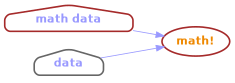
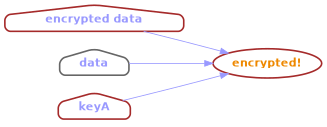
node "math data": label "math data" -> "encrypted data"
node "math!": label "math!" -> "encrypted!"
node "keyA": added
